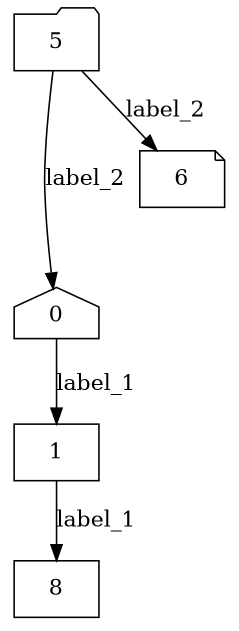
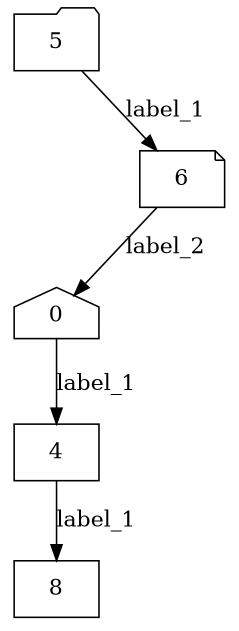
edge "5" -> "6": label "label_2" -> "label_1"
edge "5" -> "0": now "6" -> "0"
node "1": label "1" -> "4"
